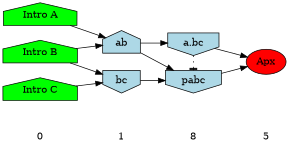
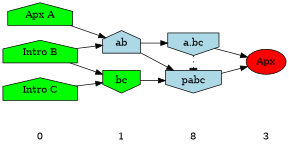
node "Intro A": label "Intro A" -> "Apx A"
node "bc": fillcolor lightblue -> green
node "5": label "5" -> "3"
